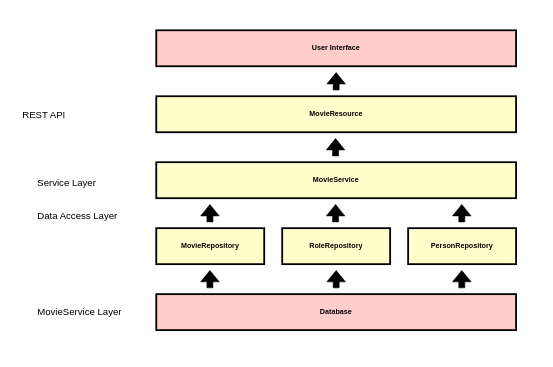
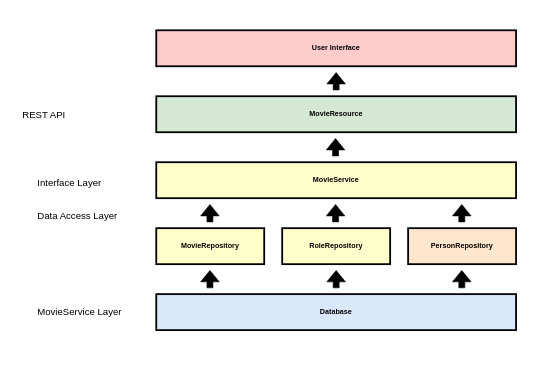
node "MovieResource": fillcolor #ffffcc -> #d5e8d4
node "Service Layer": label "Service Layer" -> "Interface Layer"
node "PersonRepository": fillcolor #ffffcc -> #ffe6cc
node "Database": fillcolor #ffcccc -> #dae8fc
